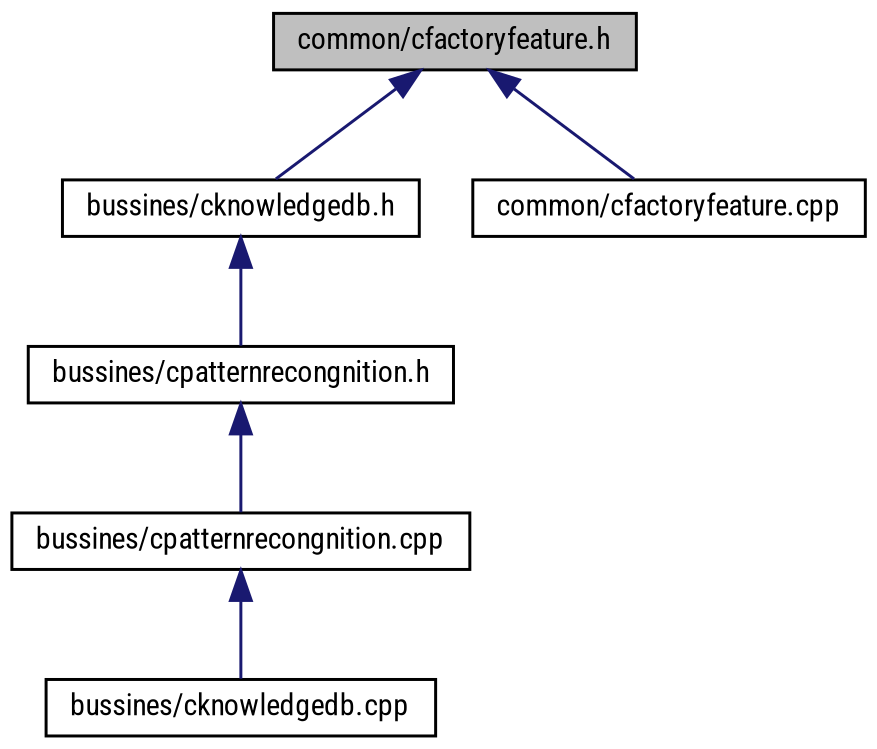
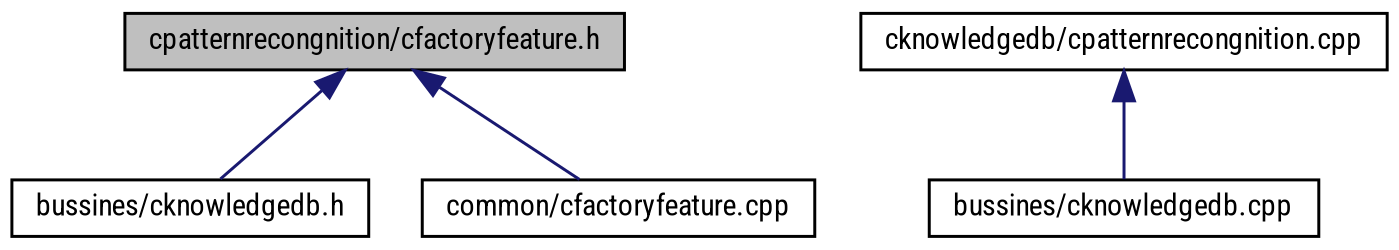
node "common/cfactoryfeature.h": label "common/cfactoryfeature.h" -> "cpatternrecongnition/cfactoryfeature.h"
node "bussines/cpatternrecongnition.h": removed
node "bussines/cpatternrecongnition.cpp": label "bussines/cpatternrecongnition.cpp" -> "cknowledgedb/cpatternrecongnition.cpp"
